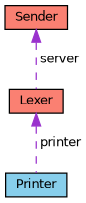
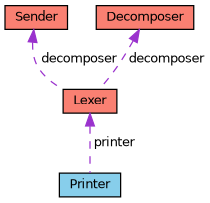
node "Decomposer": added
edge "Lexer" -> "Sender": label " server" -> " decomposer"
